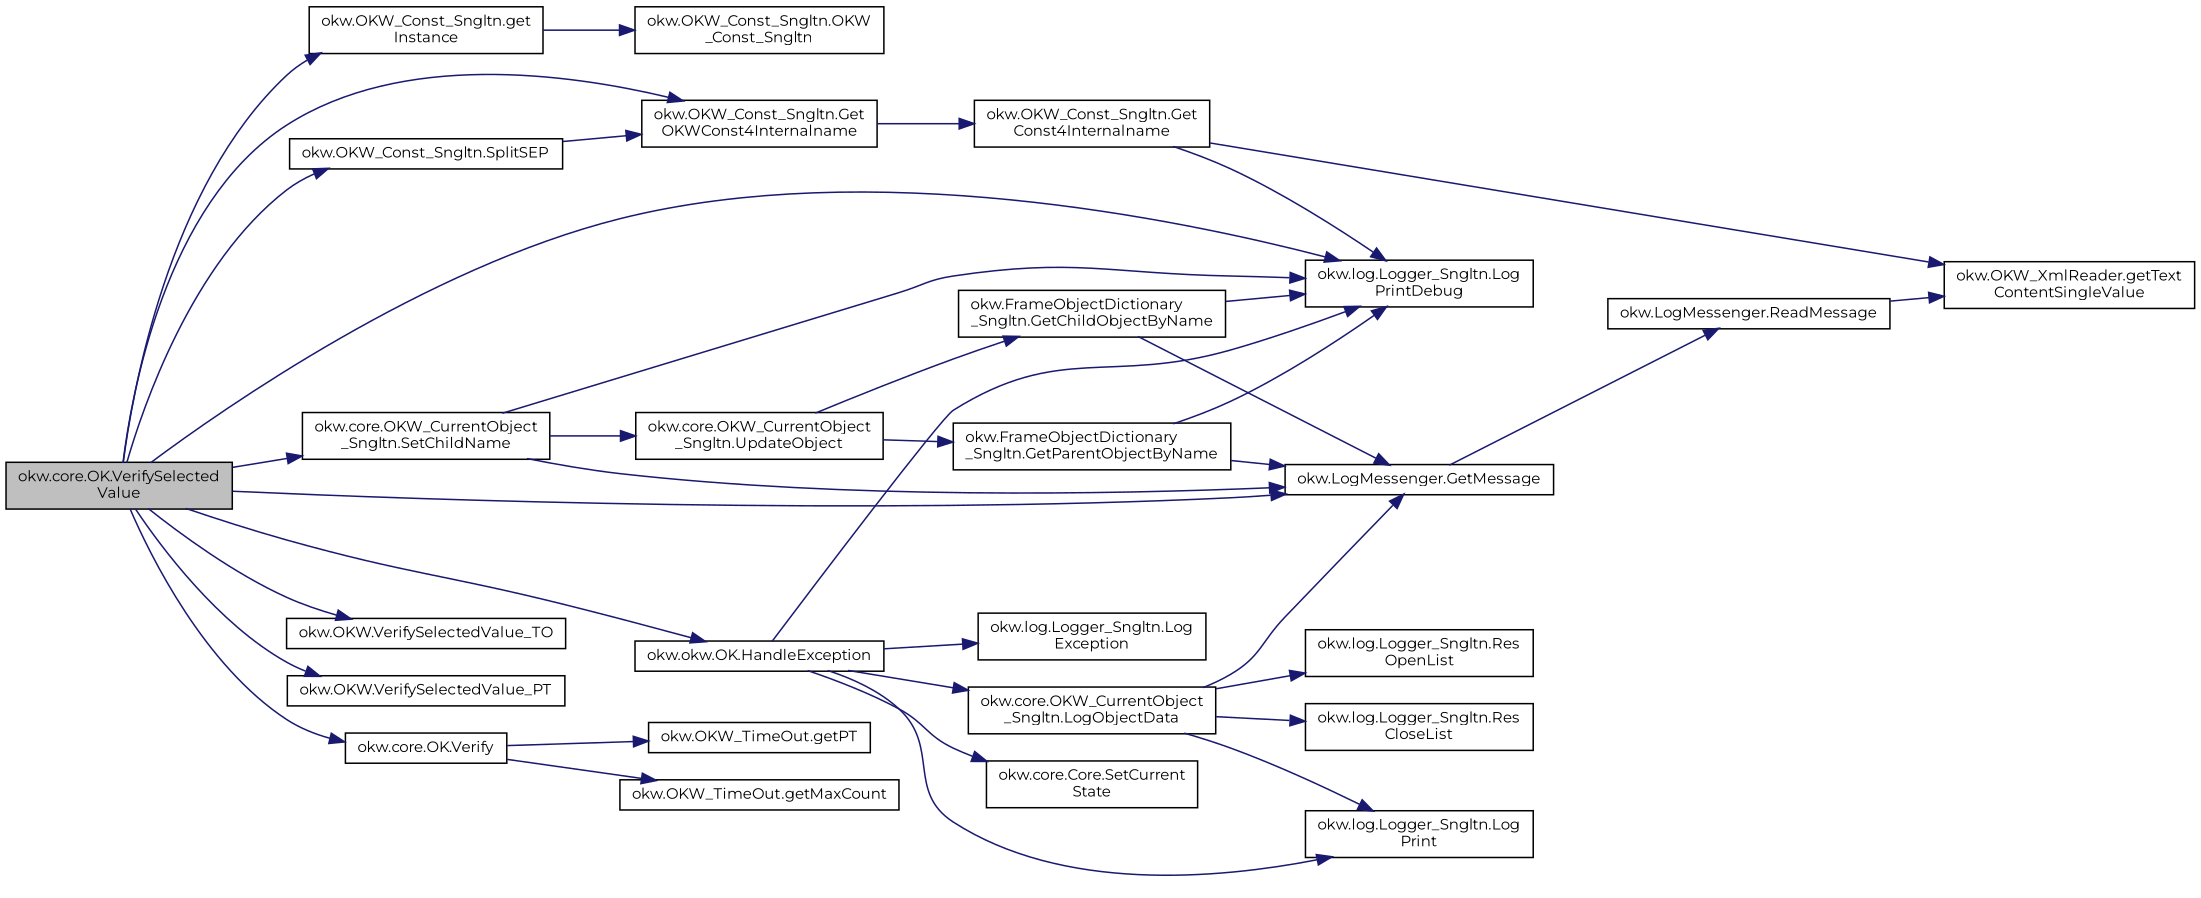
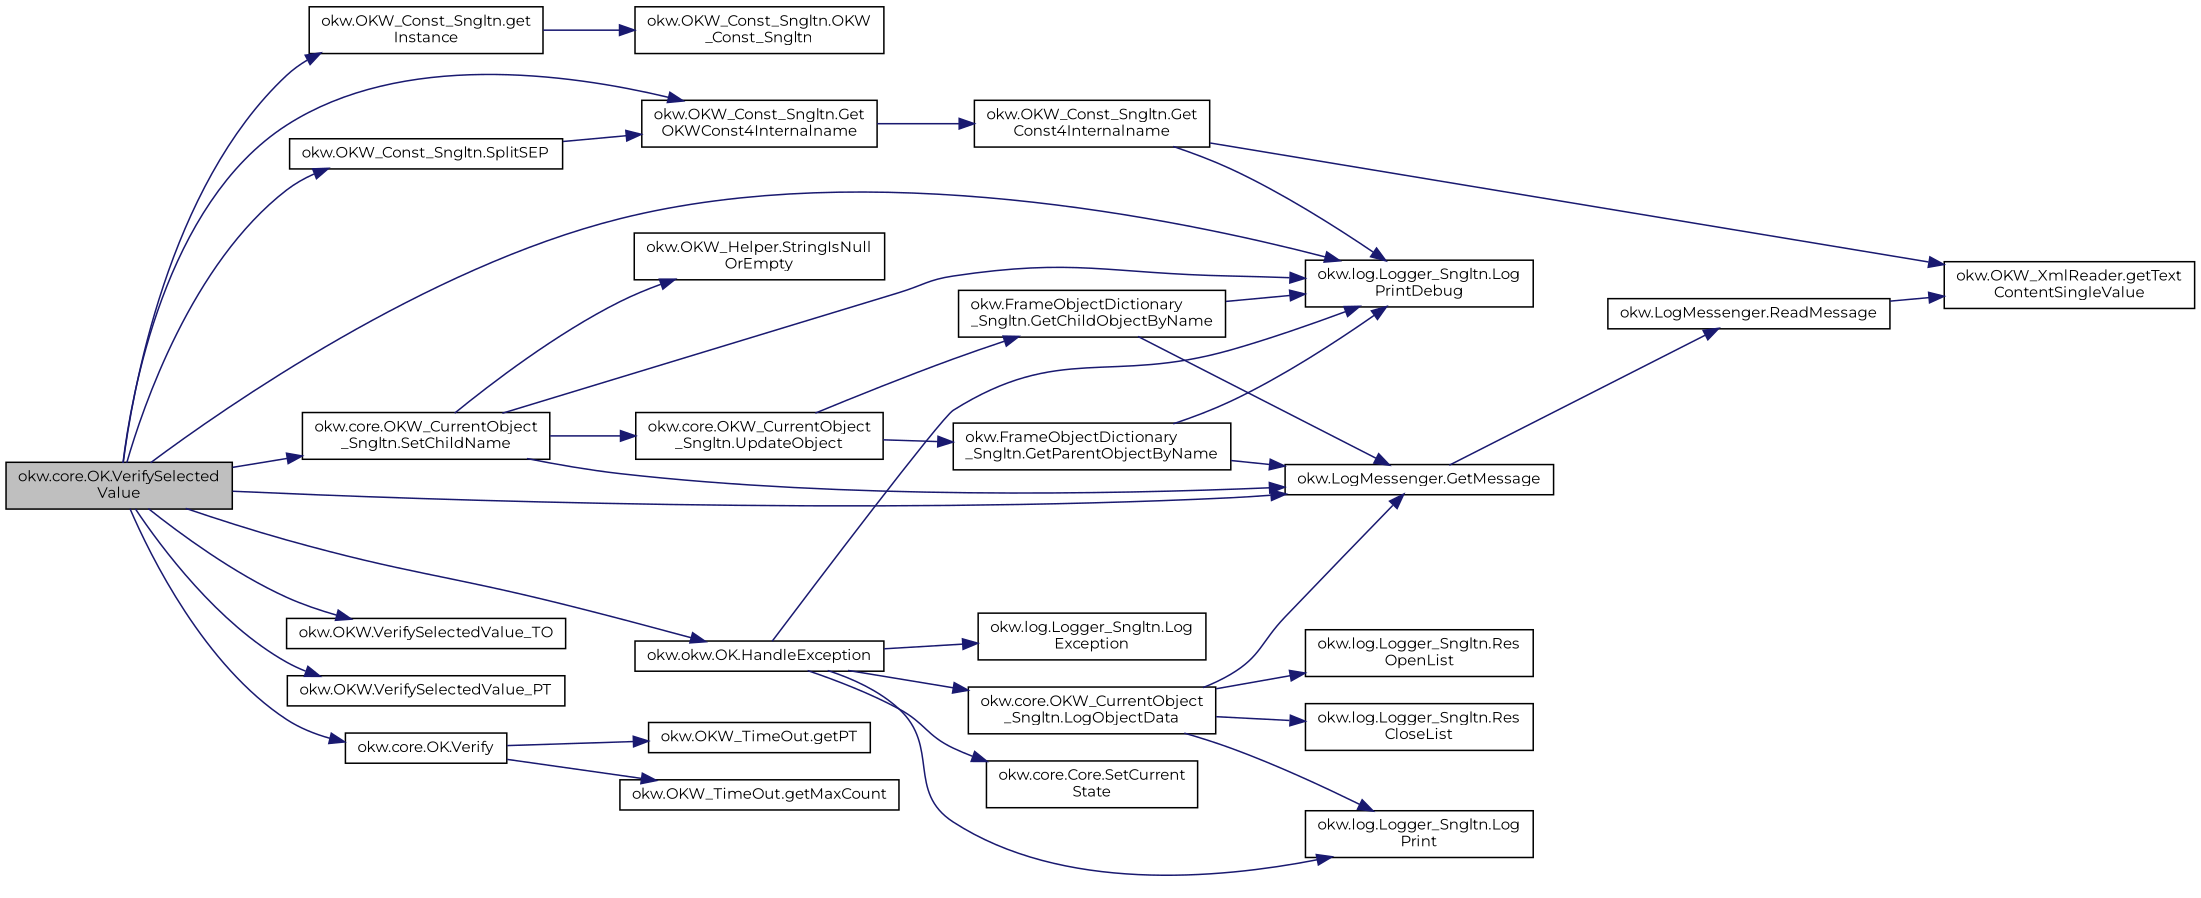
node "okw.OKW_Helper.StringIsNull OrEmpty": added
